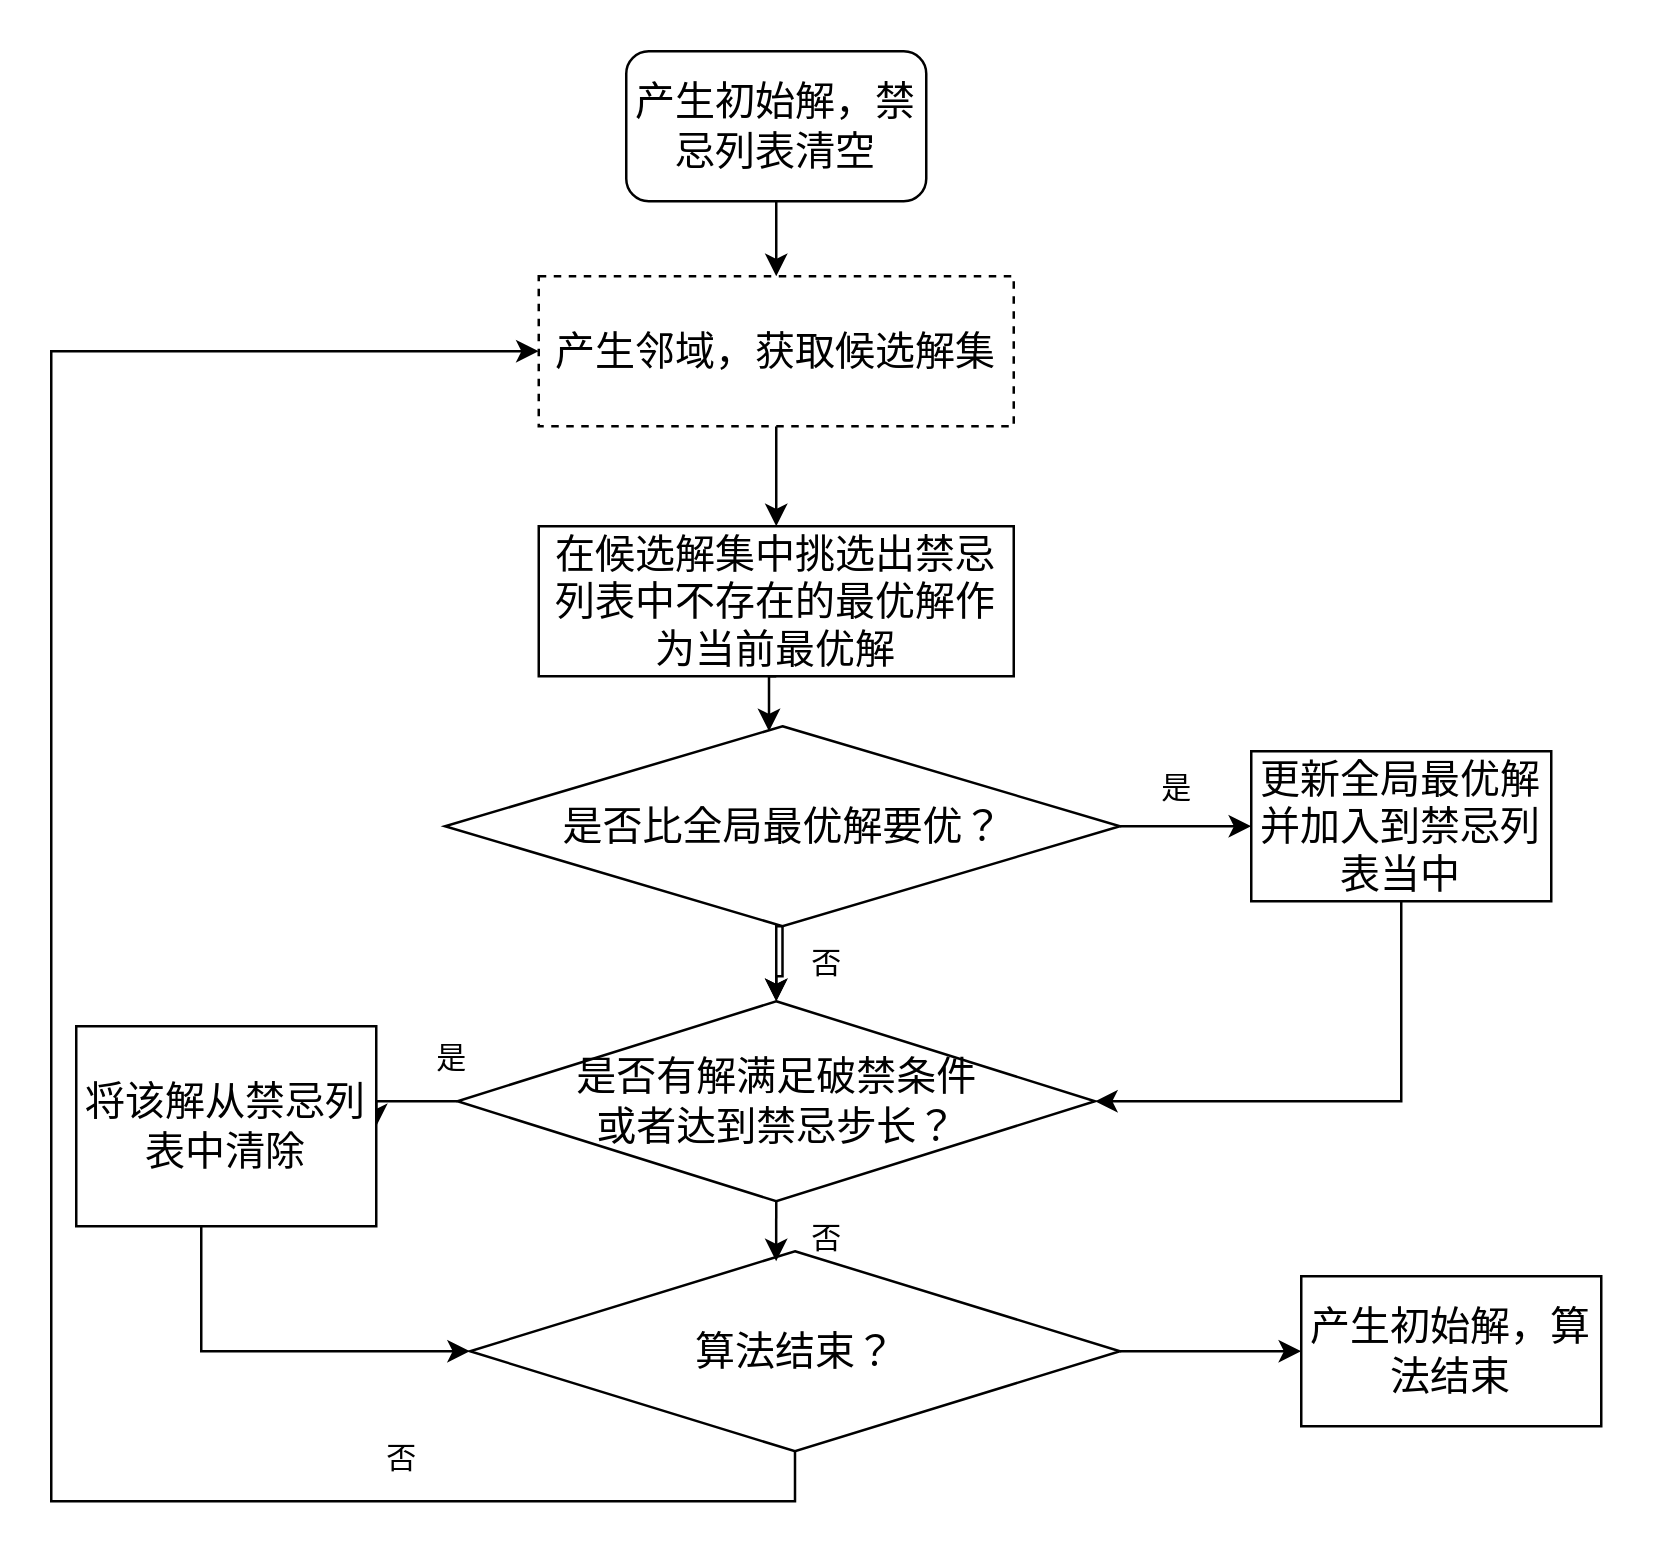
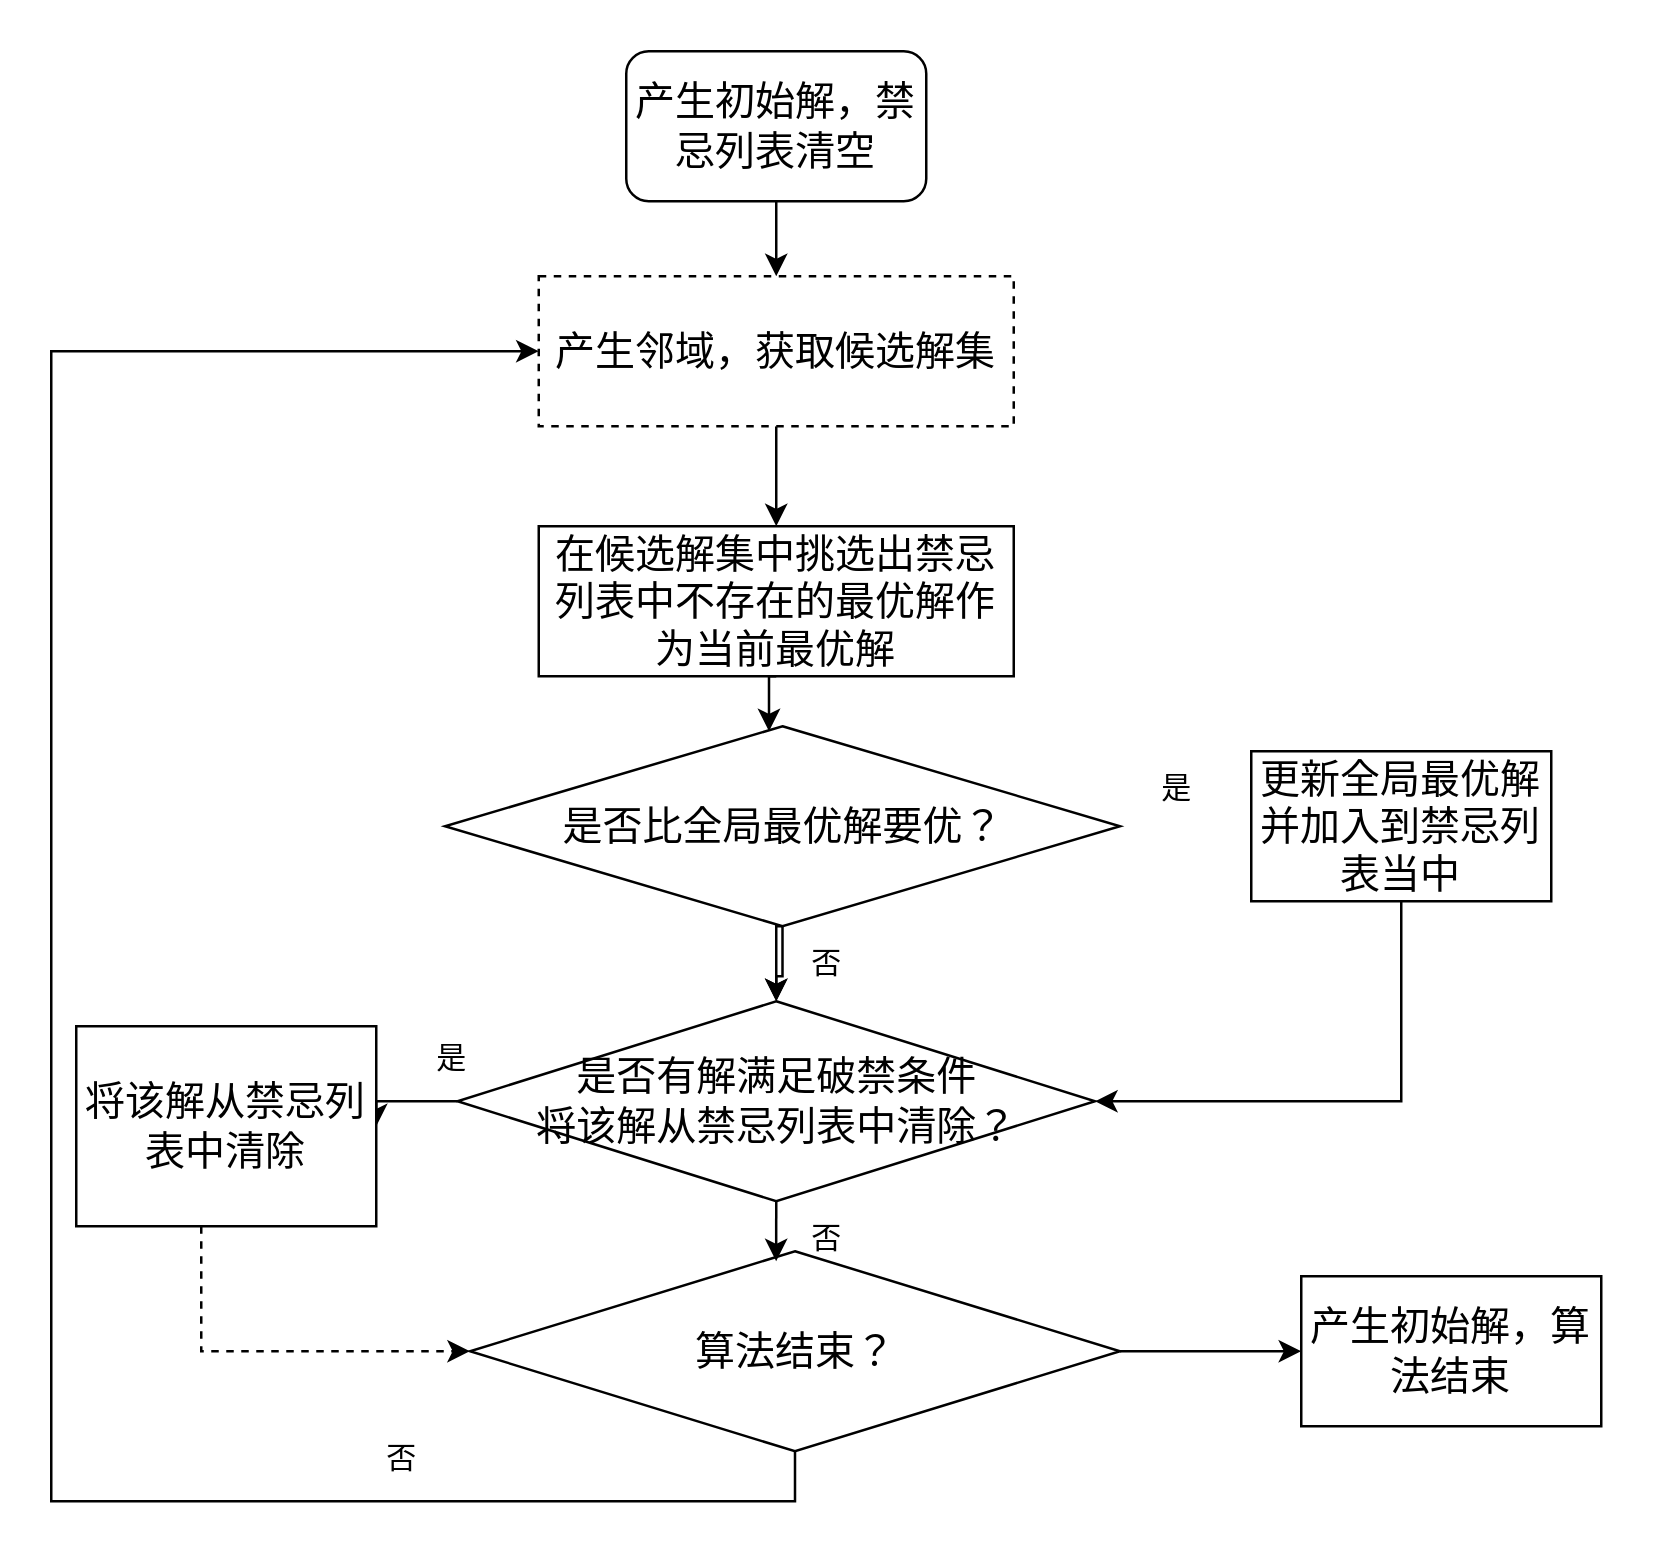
edge "是否比全局最优解要优？" -> "更新全局最优解并加入到禁忌列表当中": removed
node "是否有解满足破禁条件 或者达到禁忌步长？": label "是否有解满足破禁条件 或者达到禁忌步长？" -> "是否有解满足破禁条件 将该解从禁忌列表中清除？"
edge "将该解从禁忌列表中清除" -> "算法结束？": style solid -> dashed
